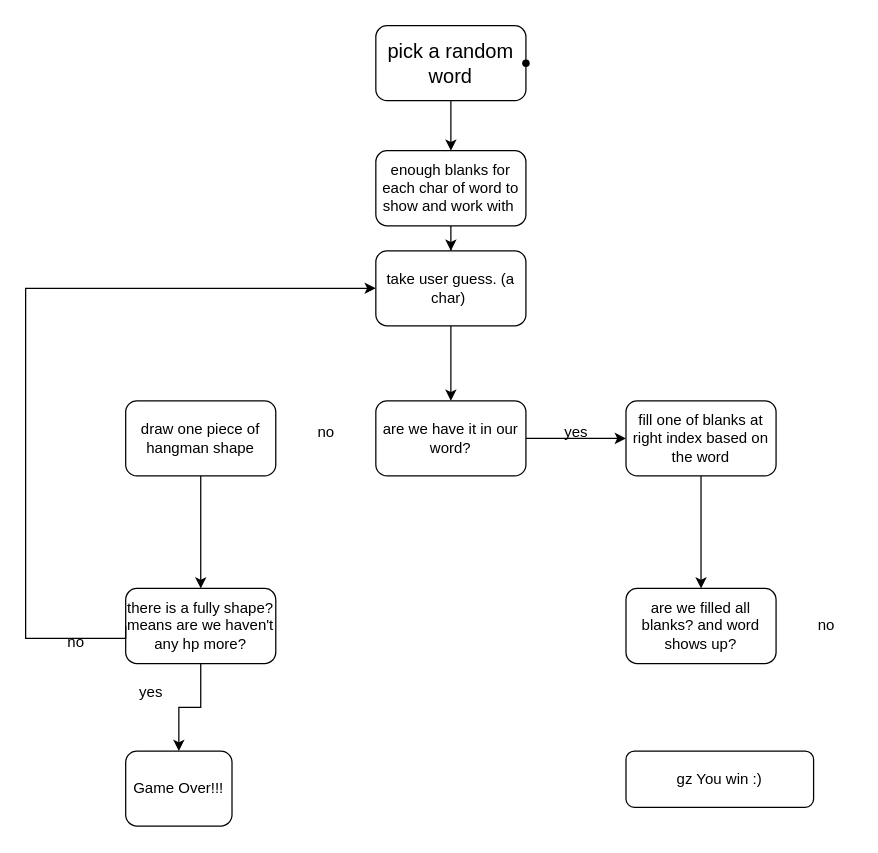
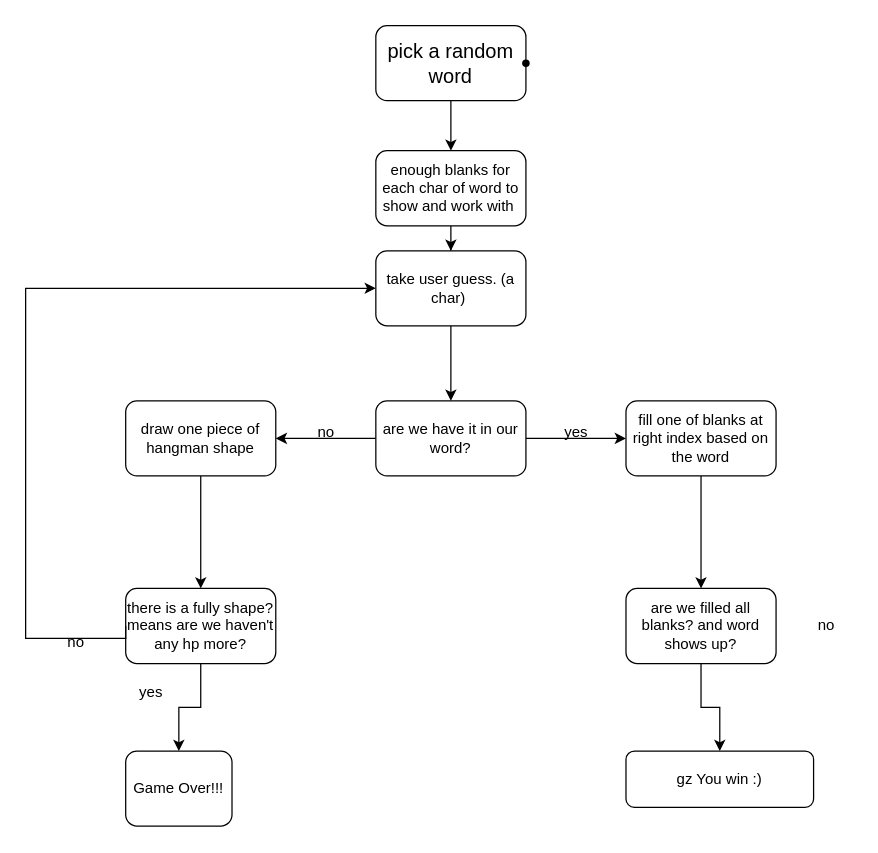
edge "are we have it in our word?" -> "draw one piece of hangman shape": added
edge "are we filled all blanks? and word shows up?" -> "gz You win :)": added
